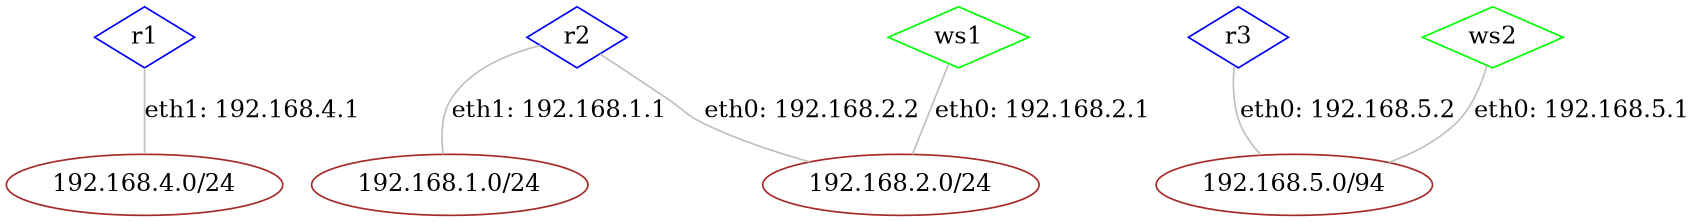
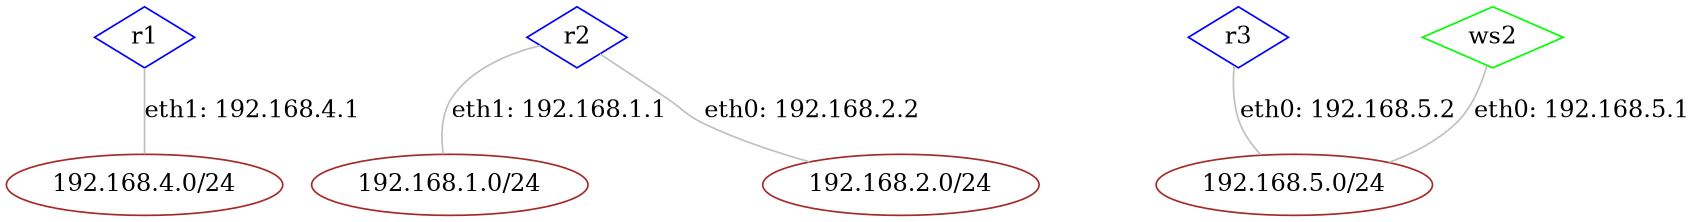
node "ws1": removed
node "192.168.5.0/94": label "192.168.5.0/94" -> "192.168.5.0/24"
